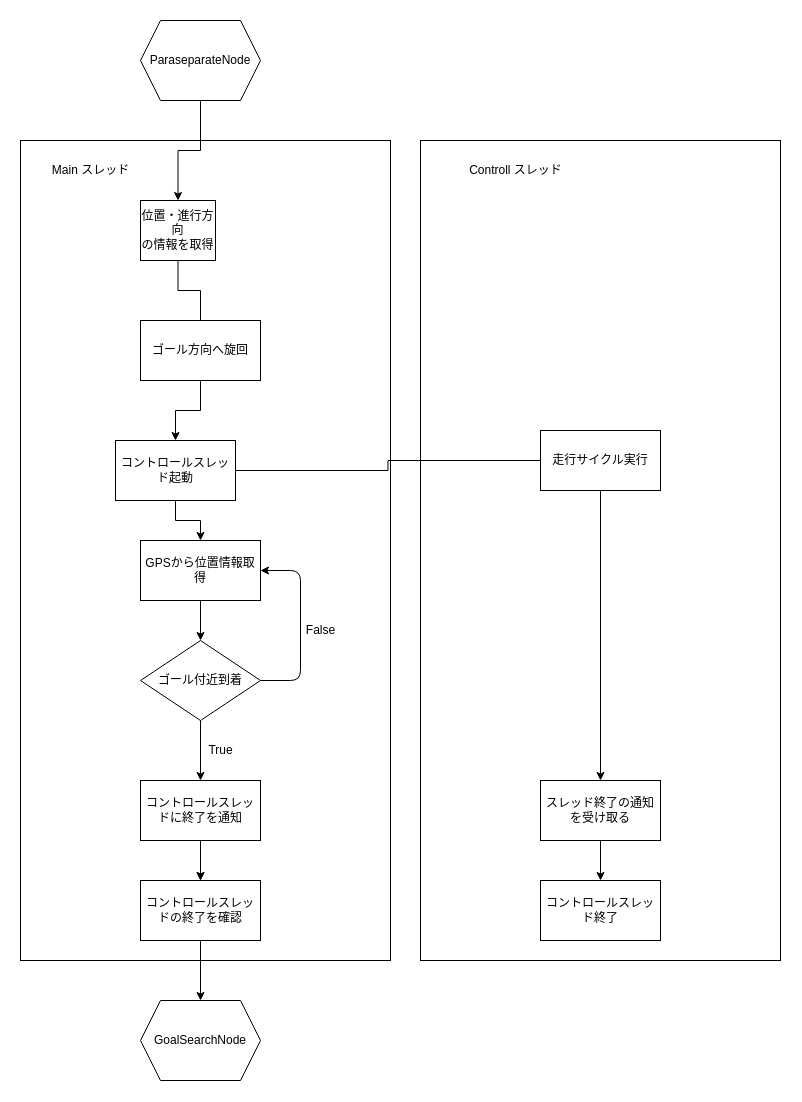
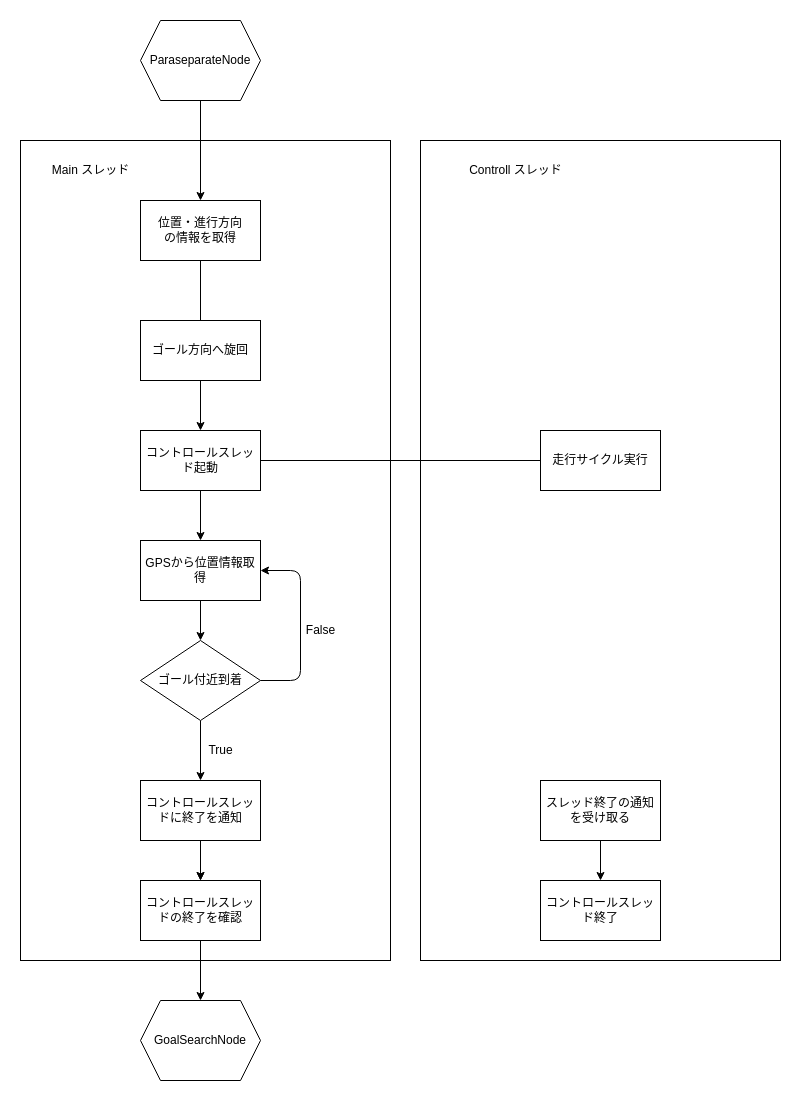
node "位置・進行方向 の情報を取得": size 75x60 -> 120x60
node "コントロールスレッド起動": moved (176, 471) -> (201, 461)
edge "走行サイクル実行" -> "スレッド終了の通知を受け取る": removed
